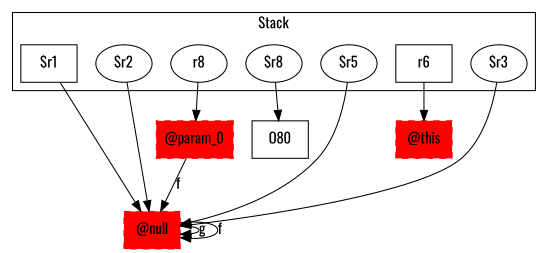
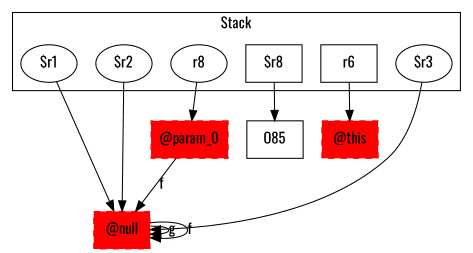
node "$r1": shape box -> ellipse
node "$r8": shape ellipse -> box
node "$r5": removed
node "O80": label "O80" -> "O85"
